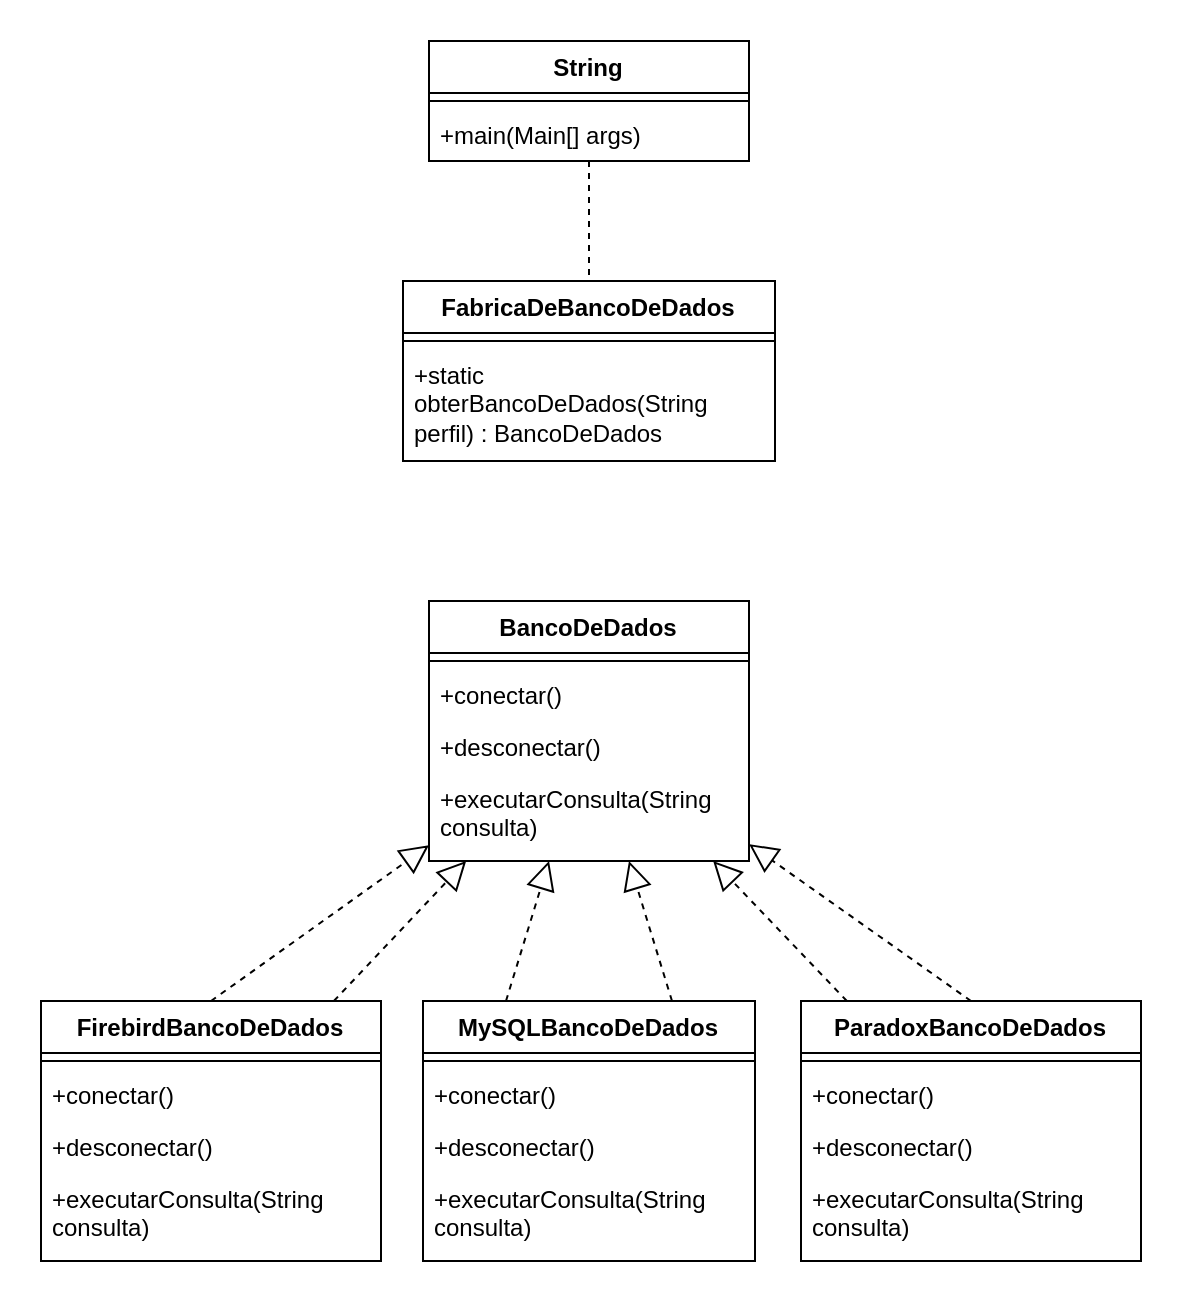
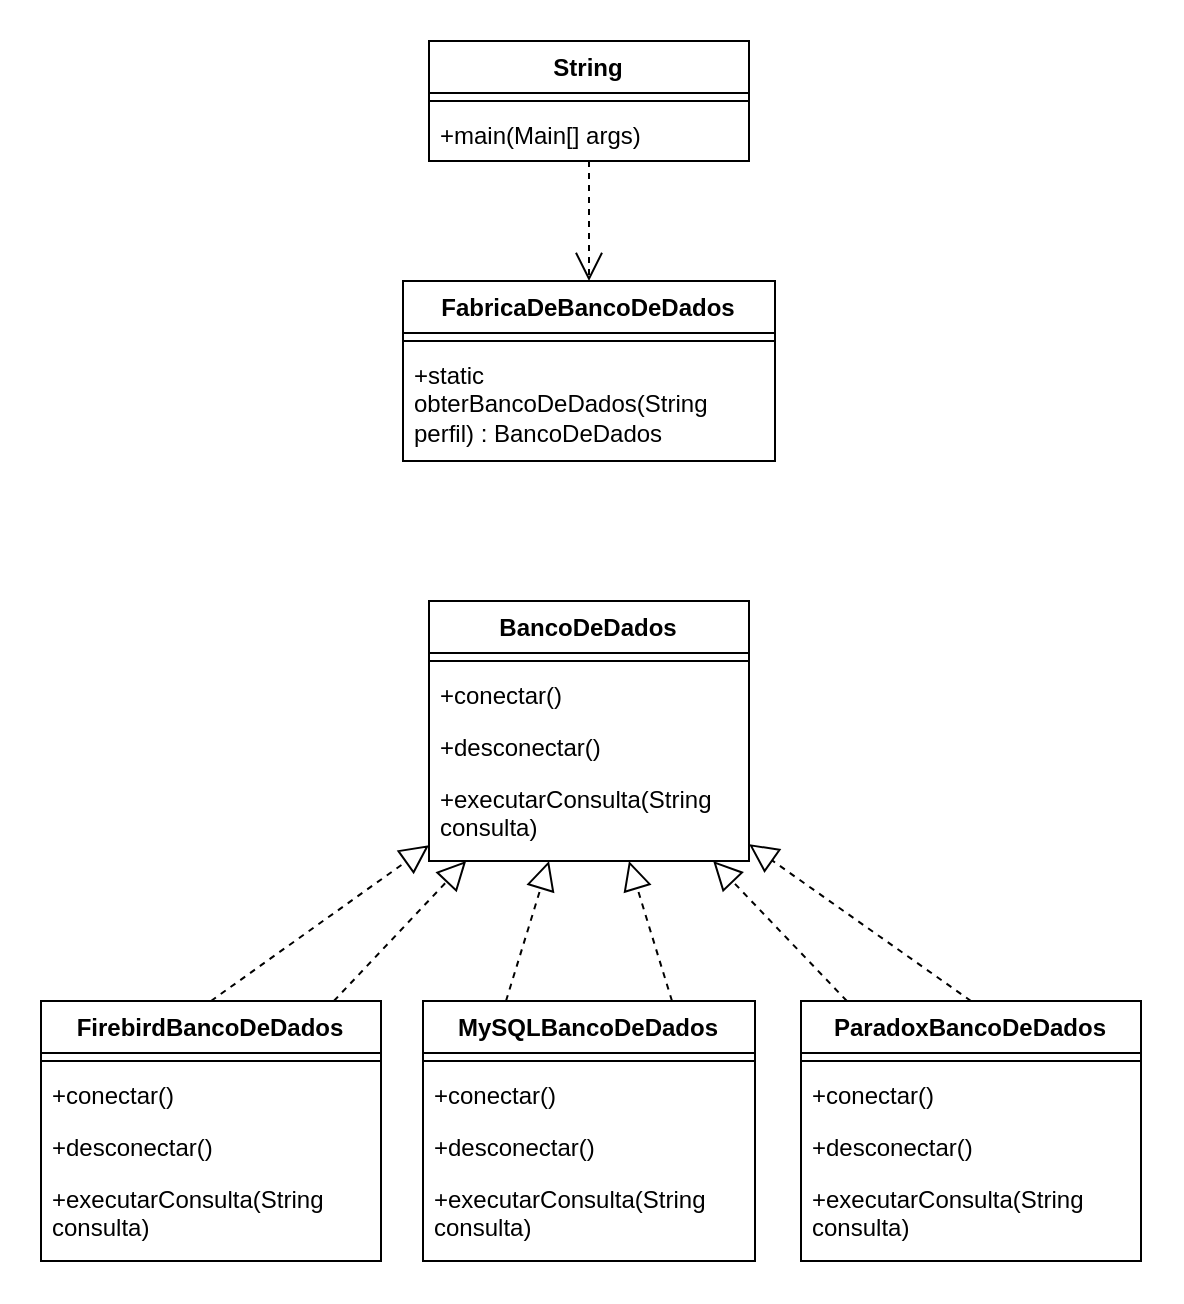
edge "String" -- "FabricaDeBancoDeDados": arrowhead none -> open
